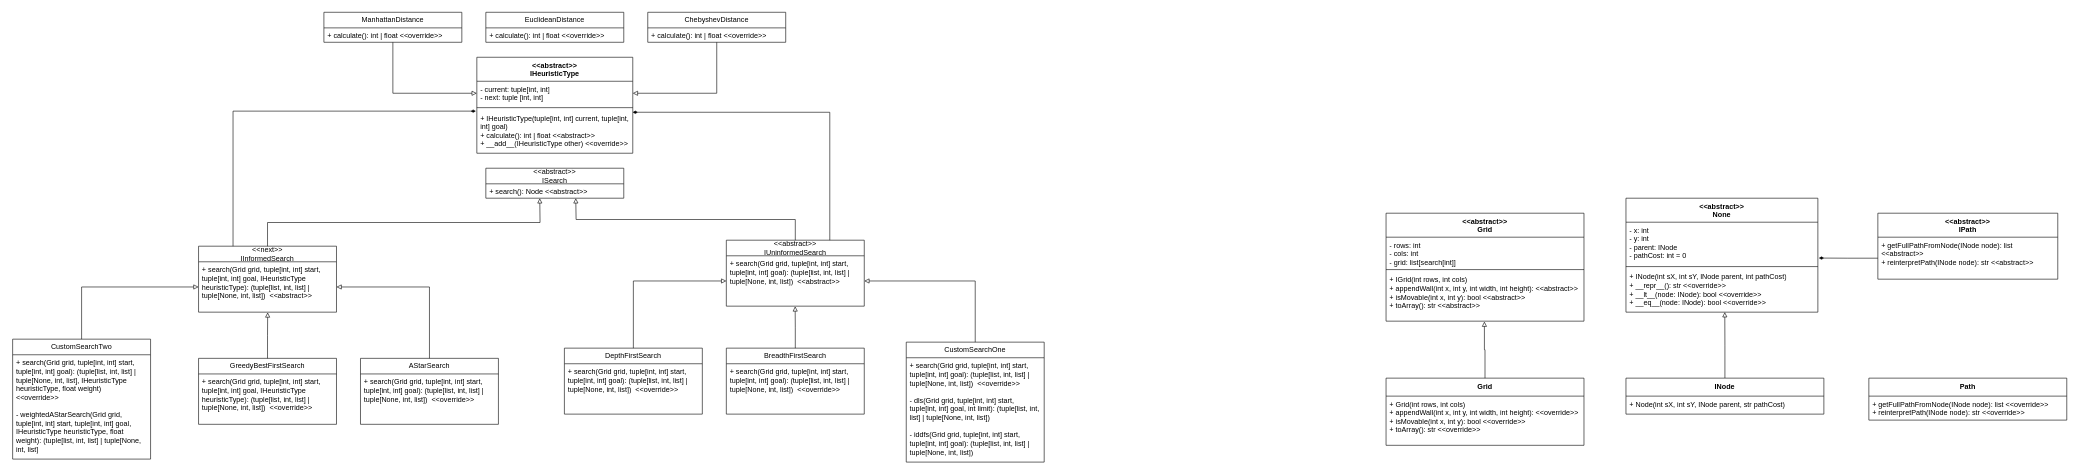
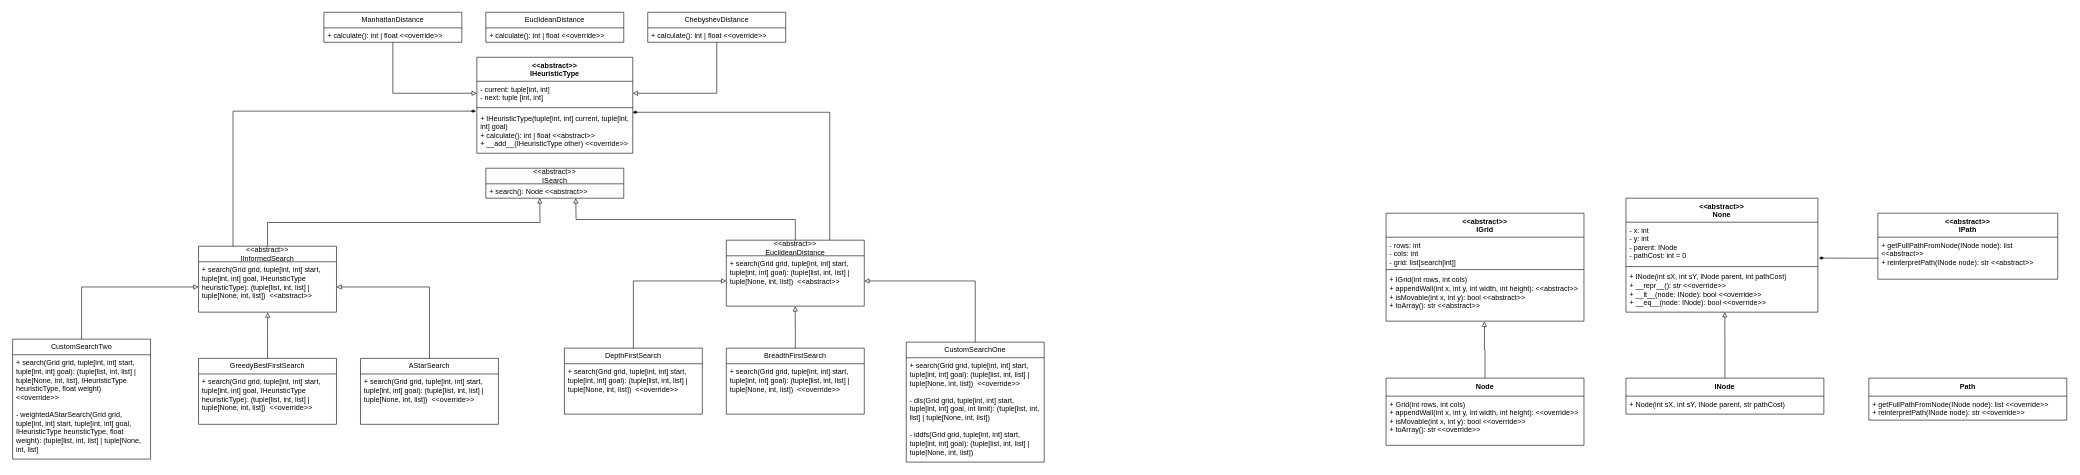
node "<<abstract>> Grid": label "<<abstract>> Grid" -> "<<abstract>> IGrid"
node "<<abstract>> IUninformedSearch": label "<<abstract>> IUninformedSearch" -> "<<abstract>> EuclideanDistance"
node "<<next>> IInformedSearch": label "<<next>> IInformedSearch" -> "<<abstract>> IInformedSearch"
node "Grid": label "Grid" -> "Node"
